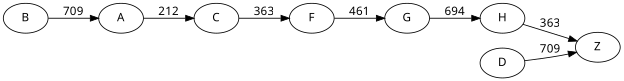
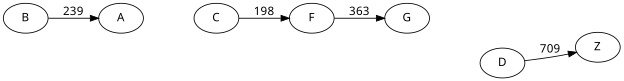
edge "B" -> "A": label "709" -> "239"
edge "C" -> "F": label "363" -> "198"
edge "F" -> "G": label "461" -> "363"
edge "A" -> "C": removed, label "212"
node "H": removed
